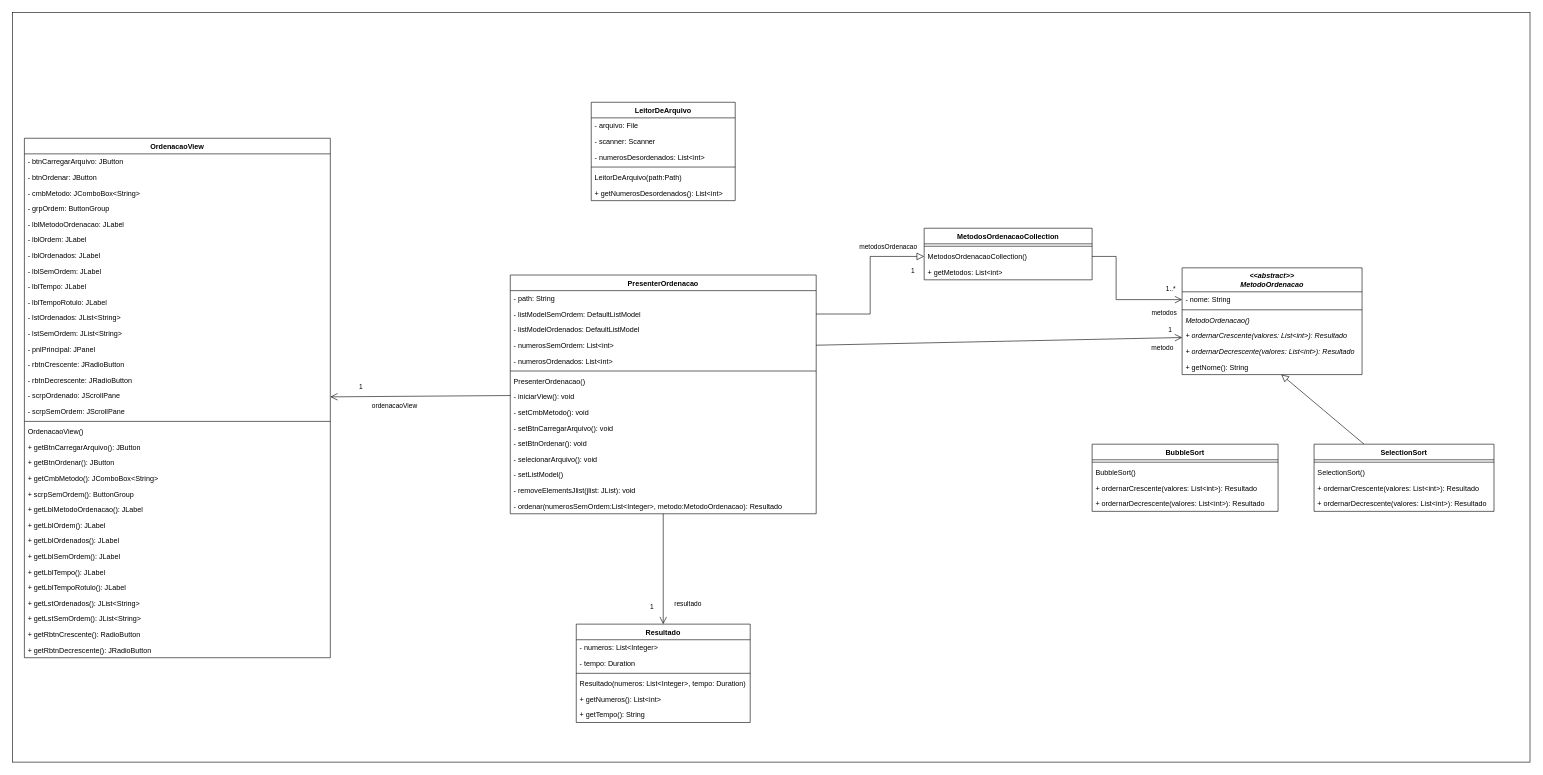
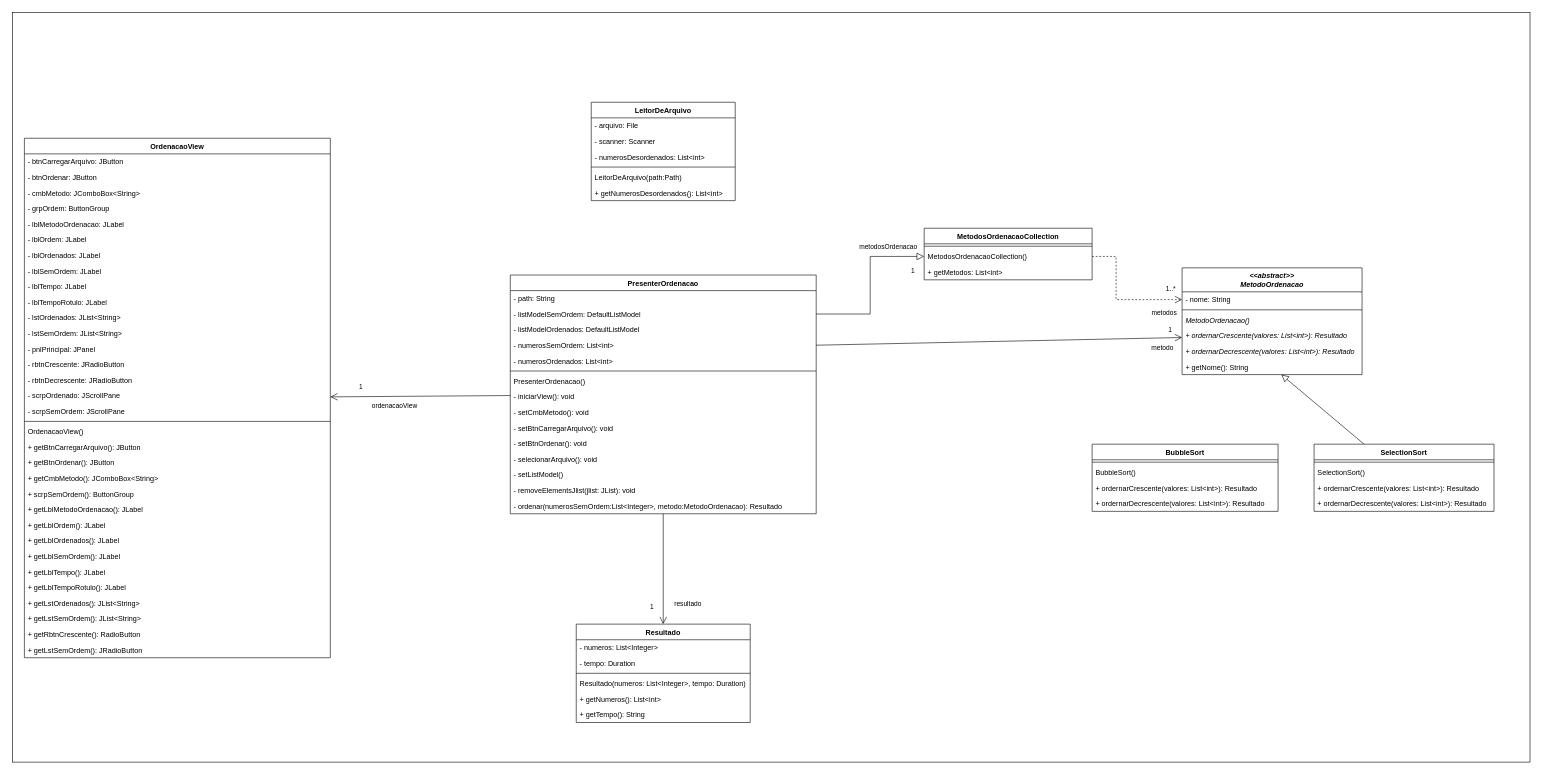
edge "MetodosOrdenacaoCollection()" -> "- nome: String": style solid -> dashed
node "+ getRbtnDecrescente(): JRadioButton": label "+ getRbtnDecrescente(): JRadioButton" -> "+ getLstSemOrdem(): JRadioButton"
